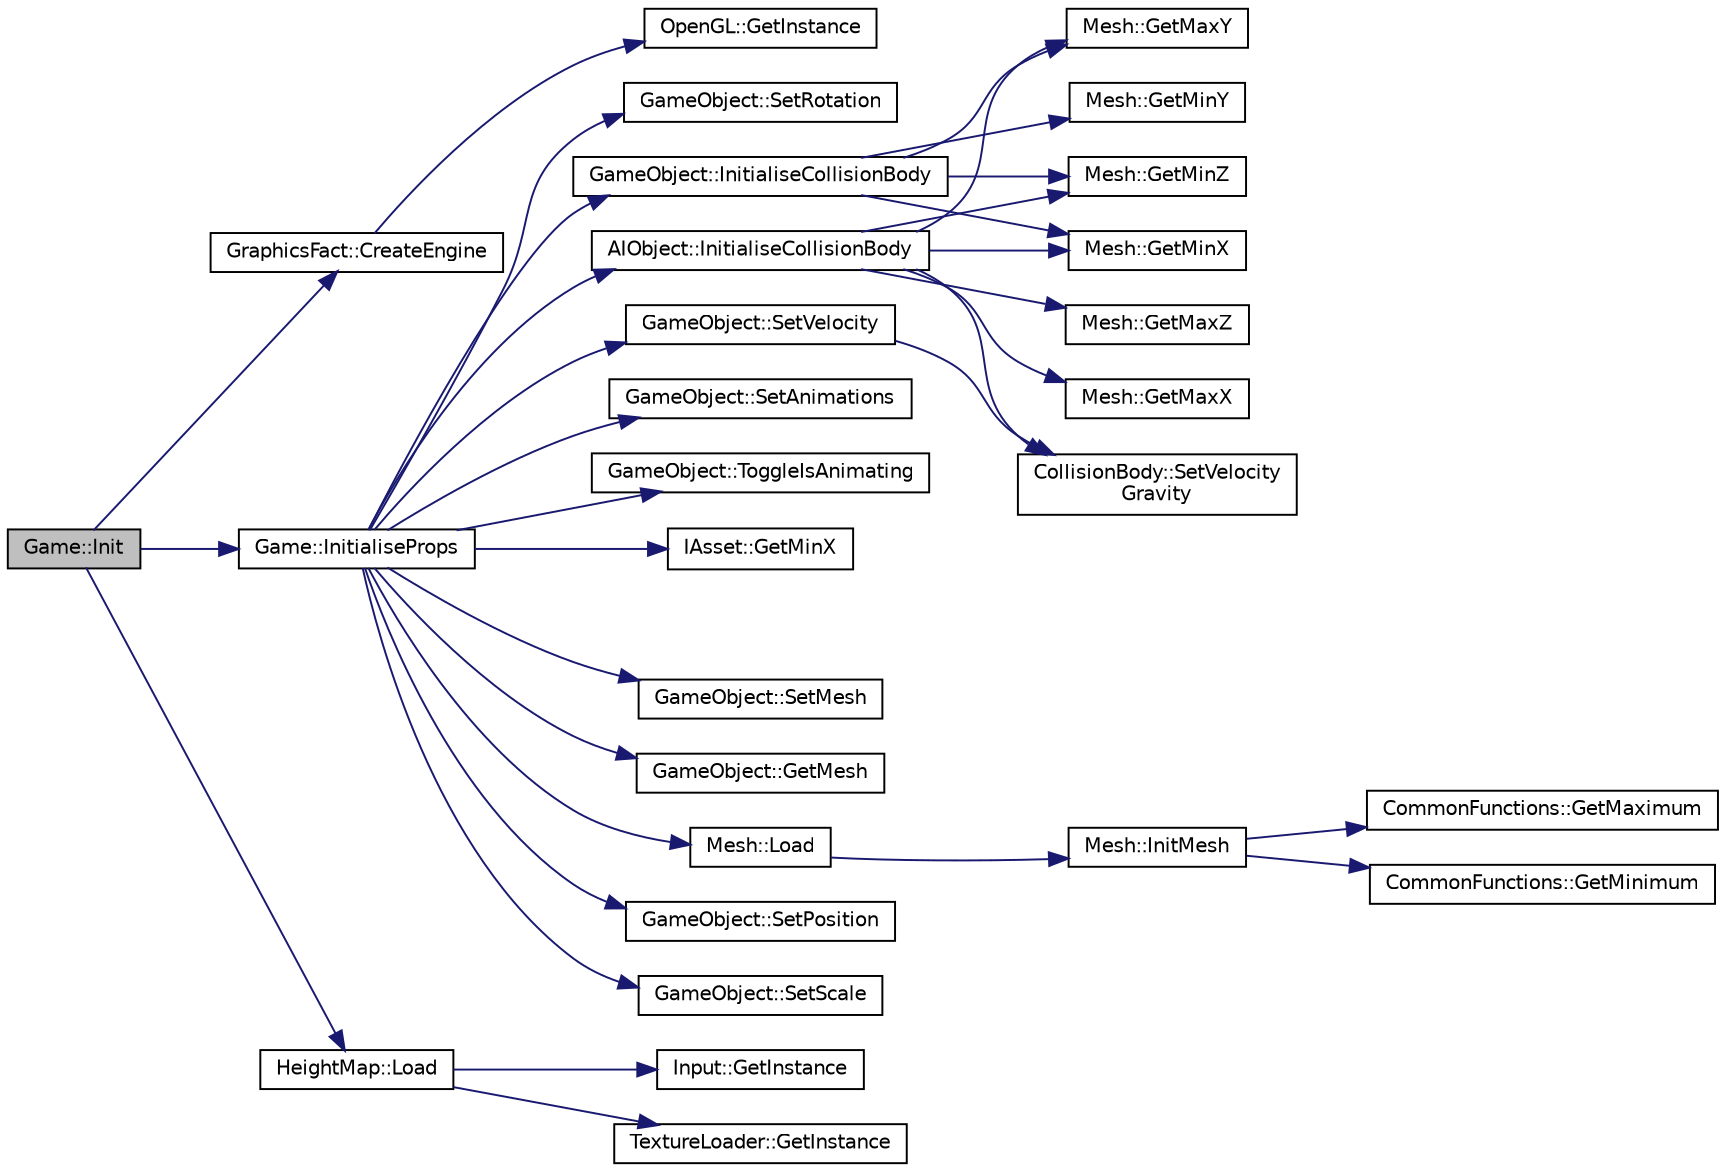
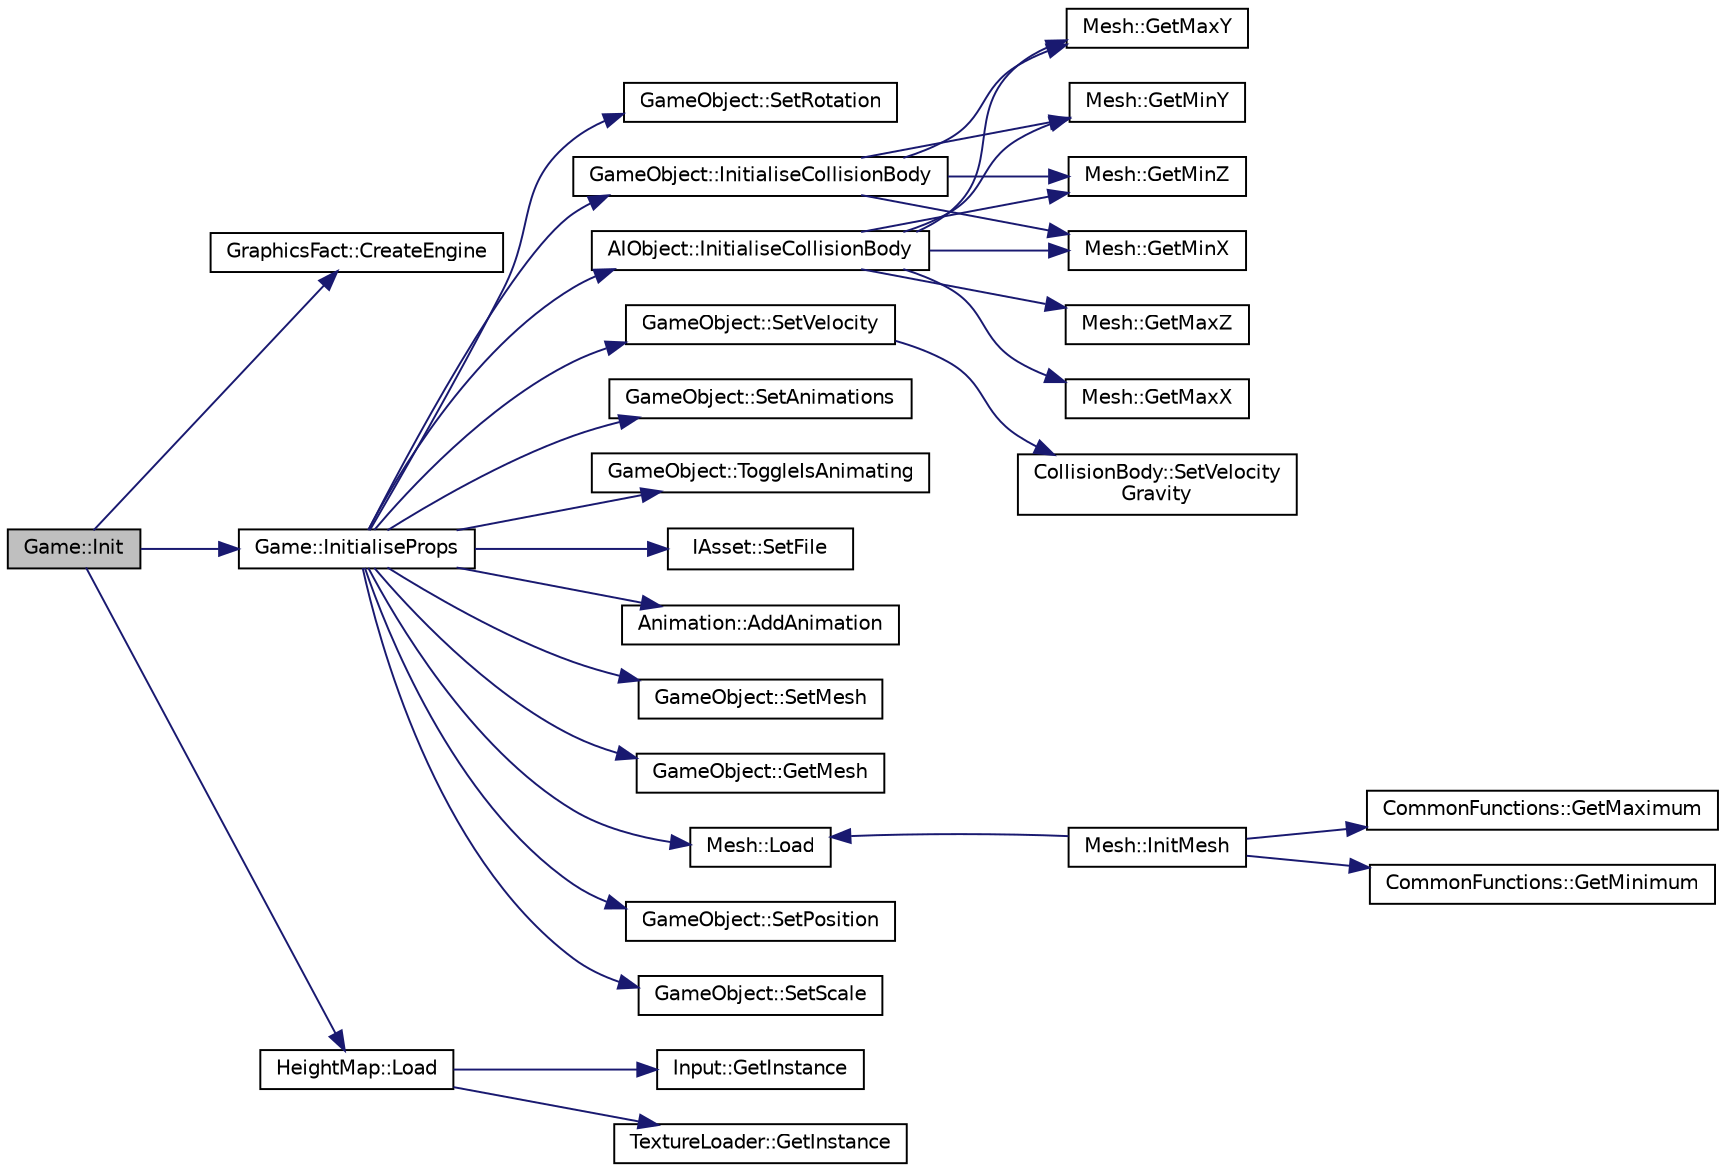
node "OpenGL::GetInstance": removed
edge "AIObject::InitialiseCollisionBody" -> "CollisionBody::SetVelocity Gravity": now "AIObject::InitialiseCollisionBody" -> "Mesh::GetMinY"
node "IAsset::GetMinX": label "IAsset::GetMinX" -> "IAsset::SetFile"
node "Animation::AddAnimation": added
edge "Mesh::Load" -> "Mesh::InitMesh": reversed
